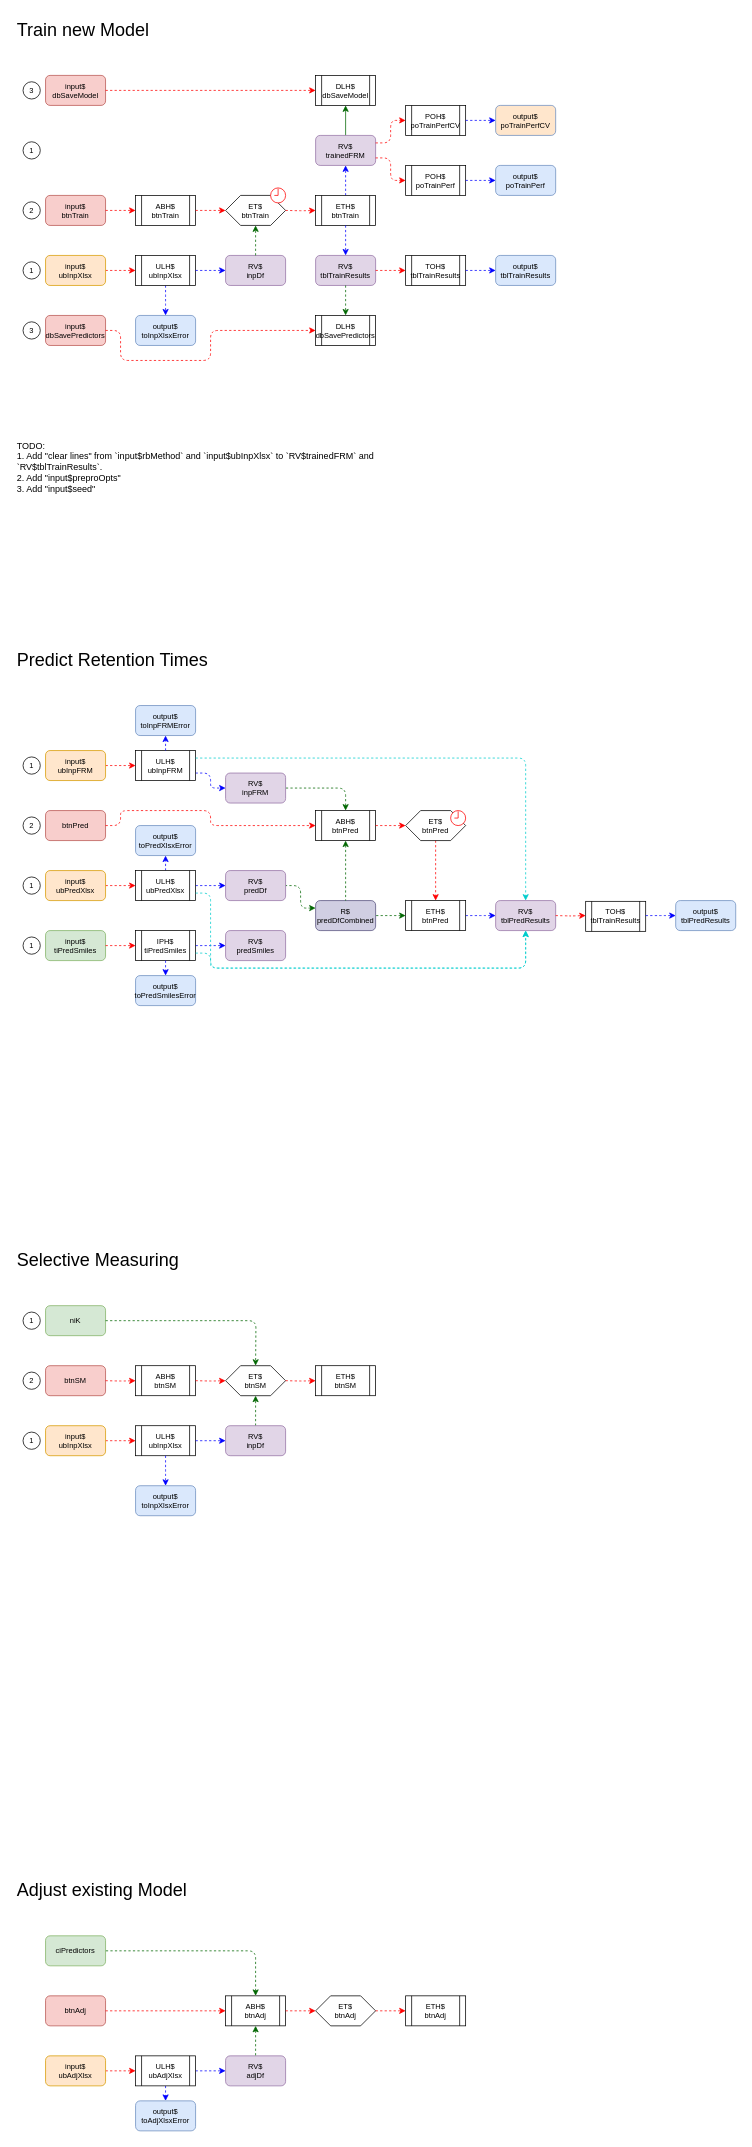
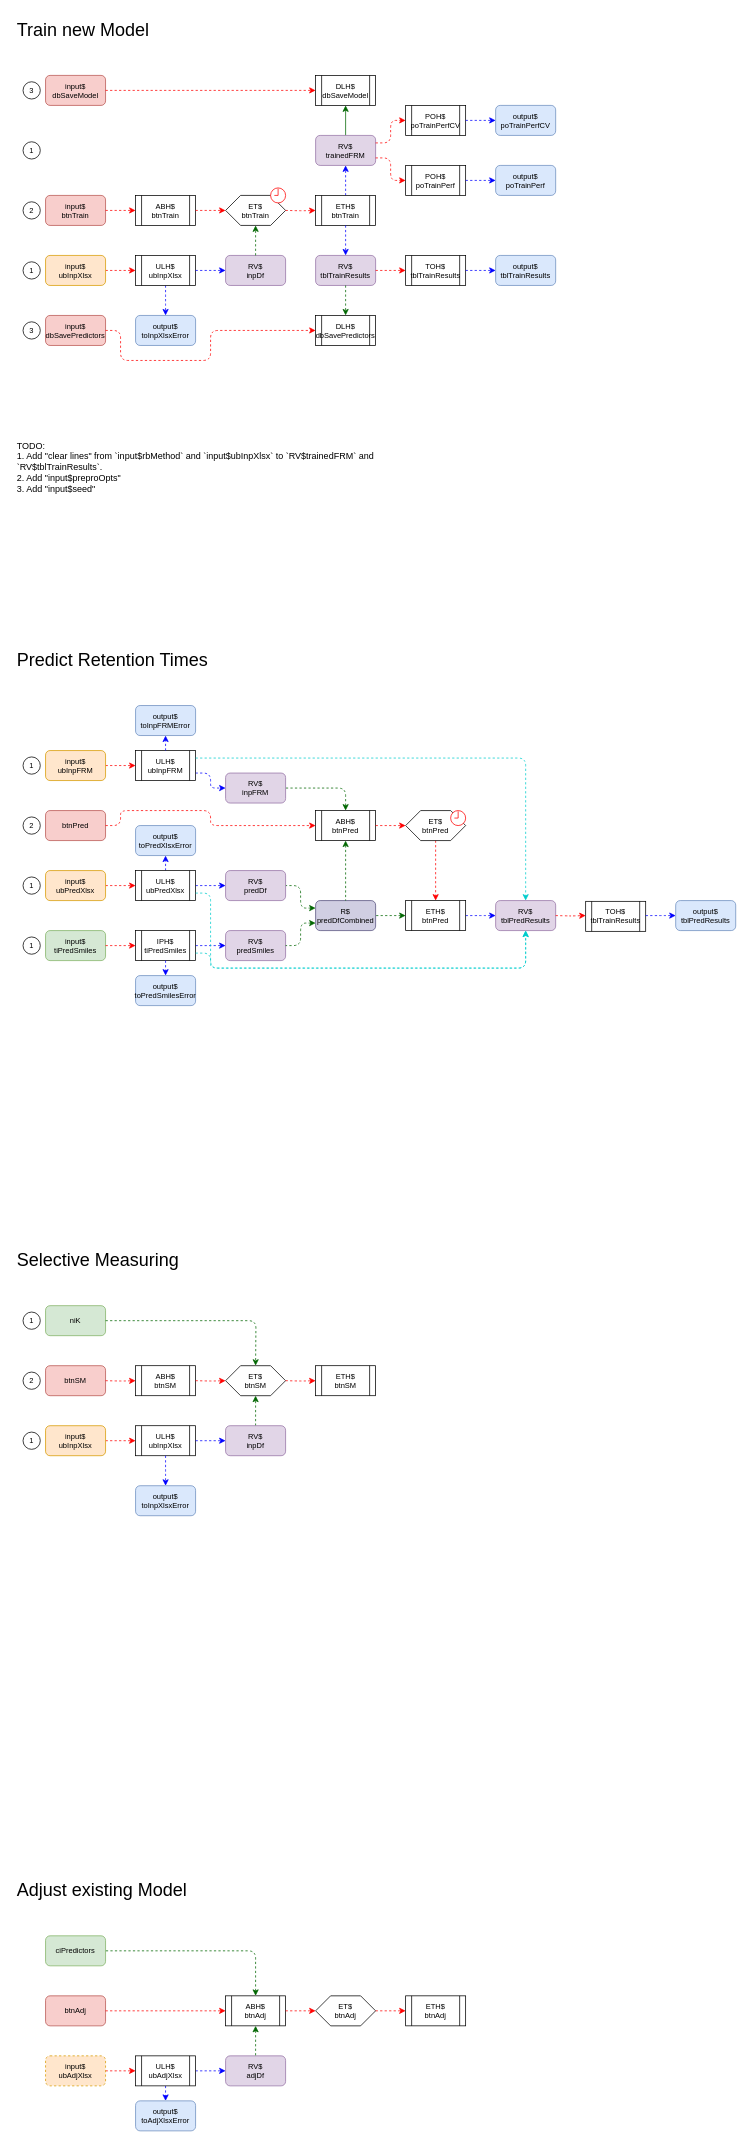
node "output$poTrainPerfCV": fillcolor #ffe6cc -> #dae8fc
edge "RV$predSmiles" -> "R$predDfCombined": added
node "input$ubAdjXlsx": style solid -> dashed
